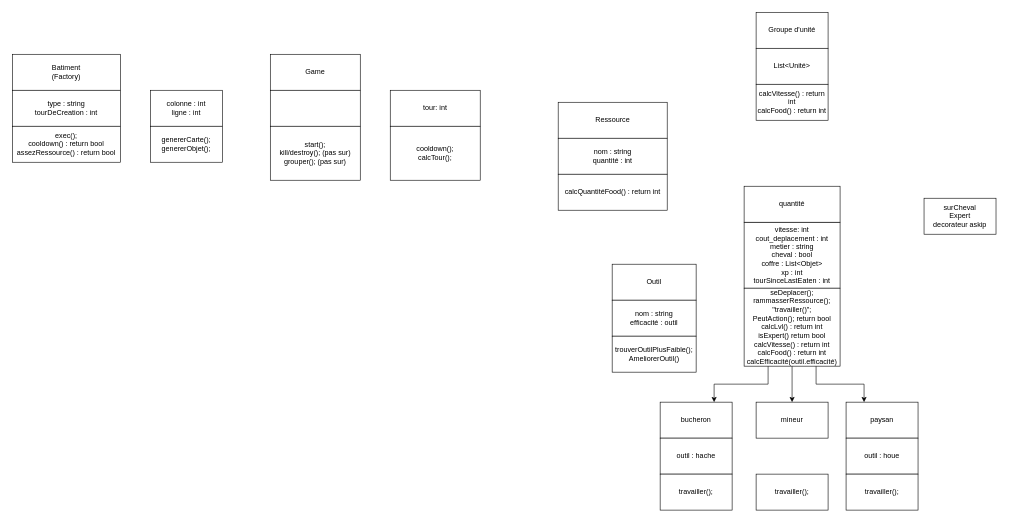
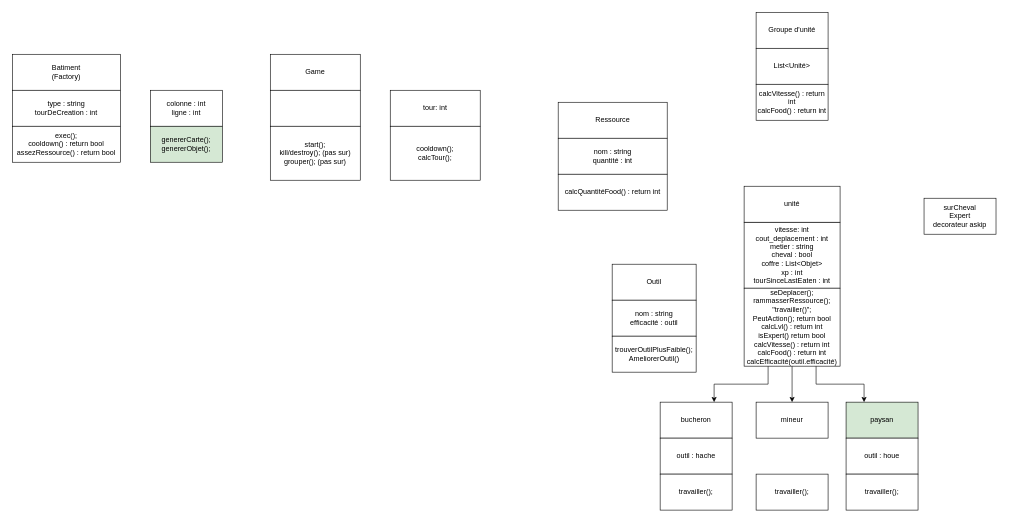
node "genererCarte(); genererObjet();": fillcolor #ffffff -> #d5e8d4
node "quantité": label "quantité" -> "unité"
node "paysan": fillcolor #ffffff -> #d5e8d4
